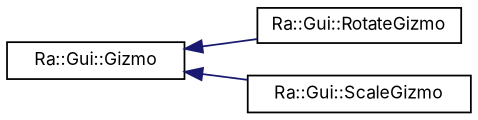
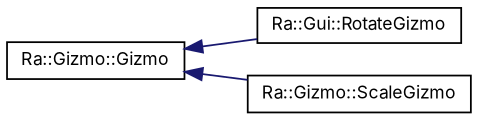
node "Ra::Gui::Gizmo": label "Ra::Gui::Gizmo" -> "Ra::Gizmo::Gizmo"
node "Ra::Gui::ScaleGizmo": label "Ra::Gui::ScaleGizmo" -> "Ra::Gizmo::ScaleGizmo"
